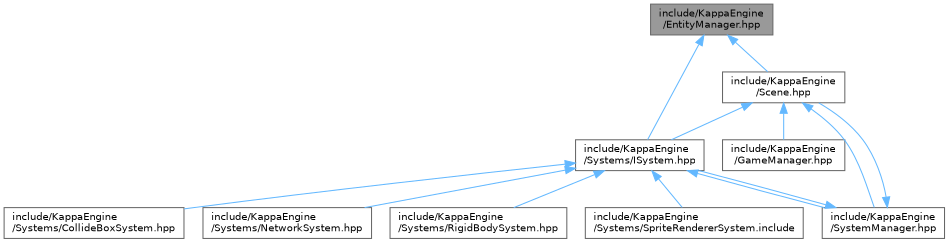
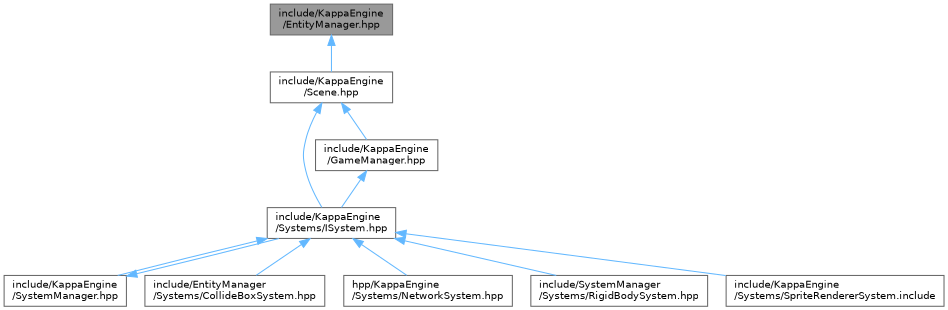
edge "include/KappaEngine /Systems/ISystem.hpp" -> "include/KappaEngine /EntityManager.hpp": now "include/KappaEngine /Systems/ISystem.hpp" -> "include/KappaEngine /GameManager.hpp"
edge "include/KappaEngine /Scene.hpp" -> "include/KappaEngine /SystemManager.hpp": removed
edge "include/KappaEngine /SystemManager.hpp" -> "include/KappaEngine /Scene.hpp": removed
node "include/KappaEngine /Systems/CollideBoxSystem.hpp": label "include/KappaEngine /Systems/CollideBoxSystem.hpp" -> "include/EntityManager /Systems/CollideBoxSystem.hpp"
node "include/KappaEngine /Systems/NetworkSystem.hpp": label "include/KappaEngine /Systems/NetworkSystem.hpp" -> "hpp/KappaEngine /Systems/NetworkSystem.hpp"
node "include/KappaEngine /Systems/RigidBodySystem.hpp": label "include/KappaEngine /Systems/RigidBodySystem.hpp" -> "include/SystemManager /Systems/RigidBodySystem.hpp"
